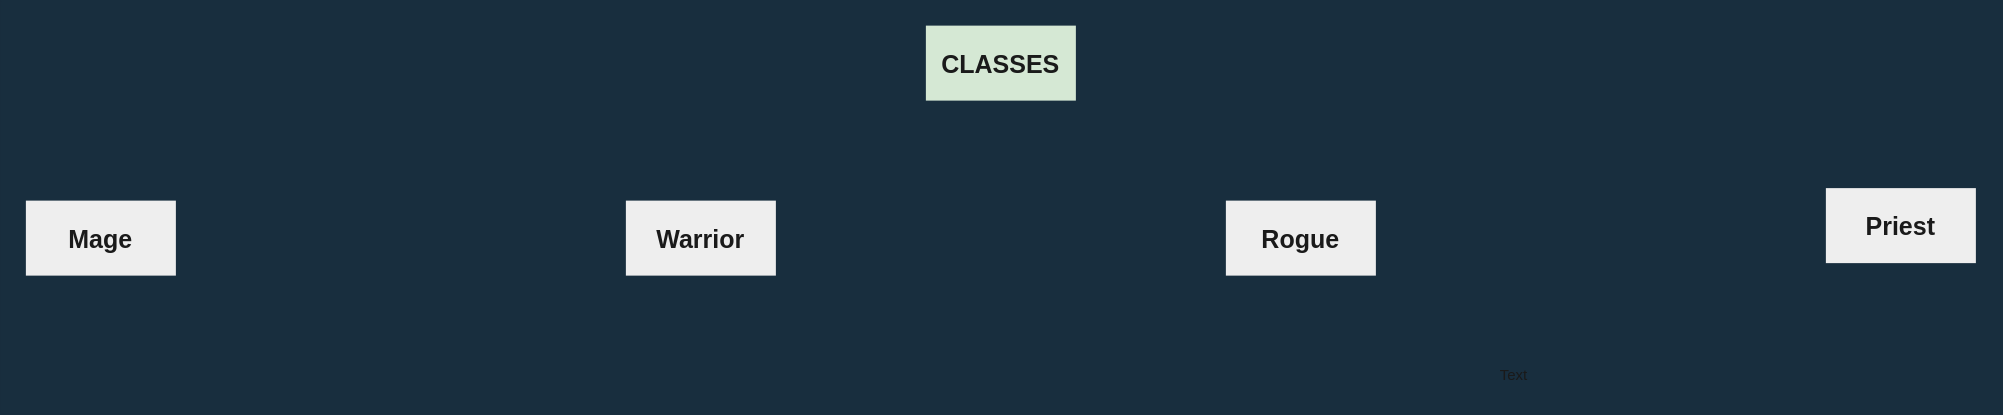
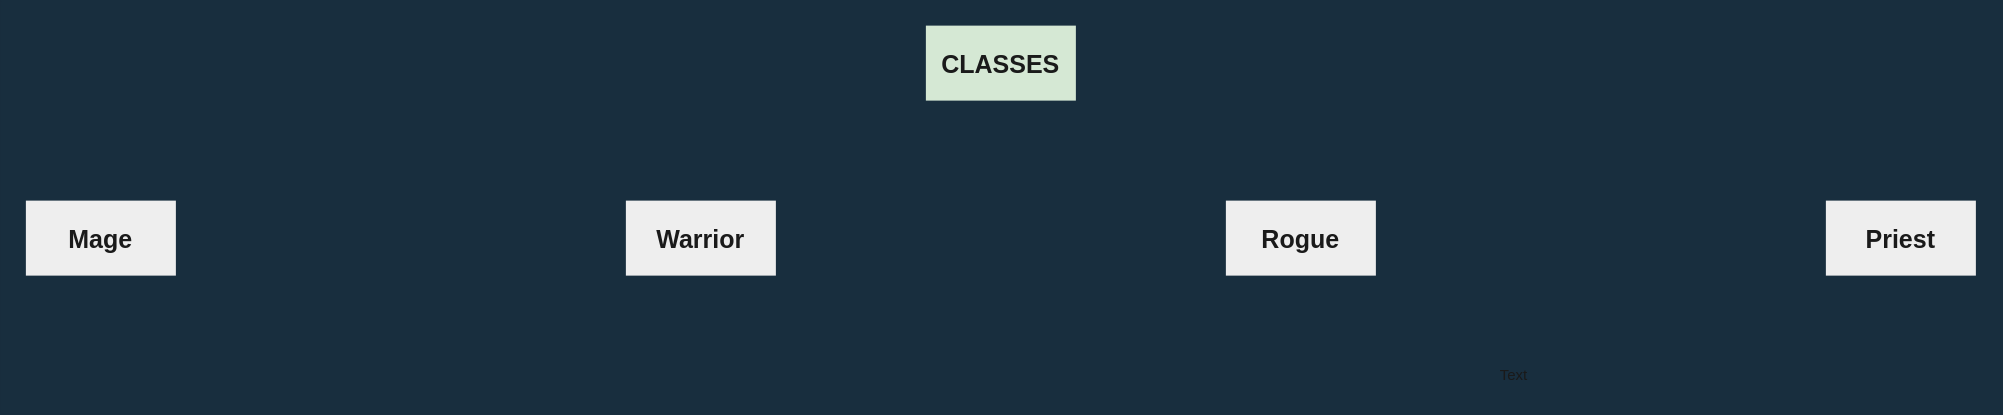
node "Priest": moved (1901, 226) -> (1901, 238)
